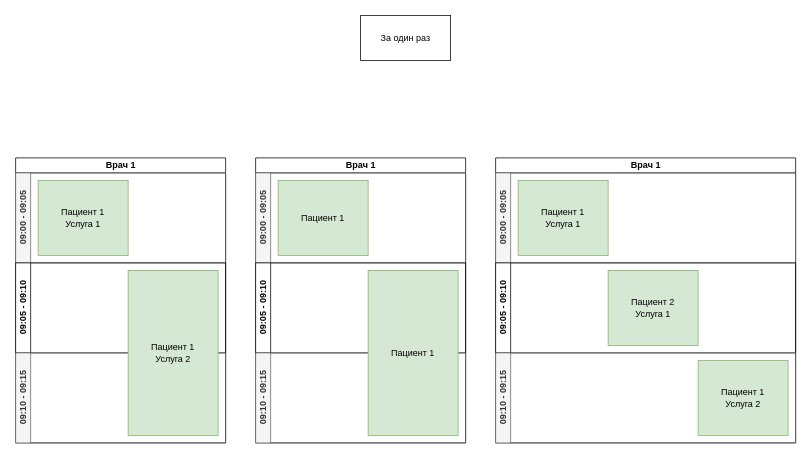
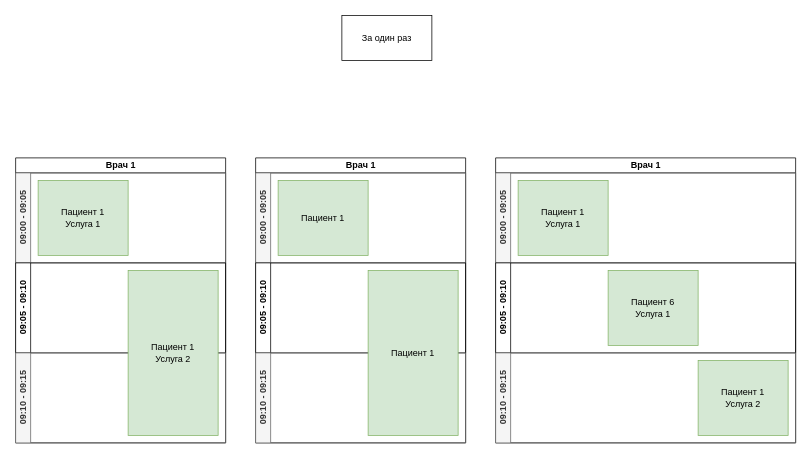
node "За один раз": moved (405, 38) -> (387, 38)
node "Пациент 2 Услуга 1": label "Пациент 2 Услуга 1" -> "Пациент 6 Услуга 1"
